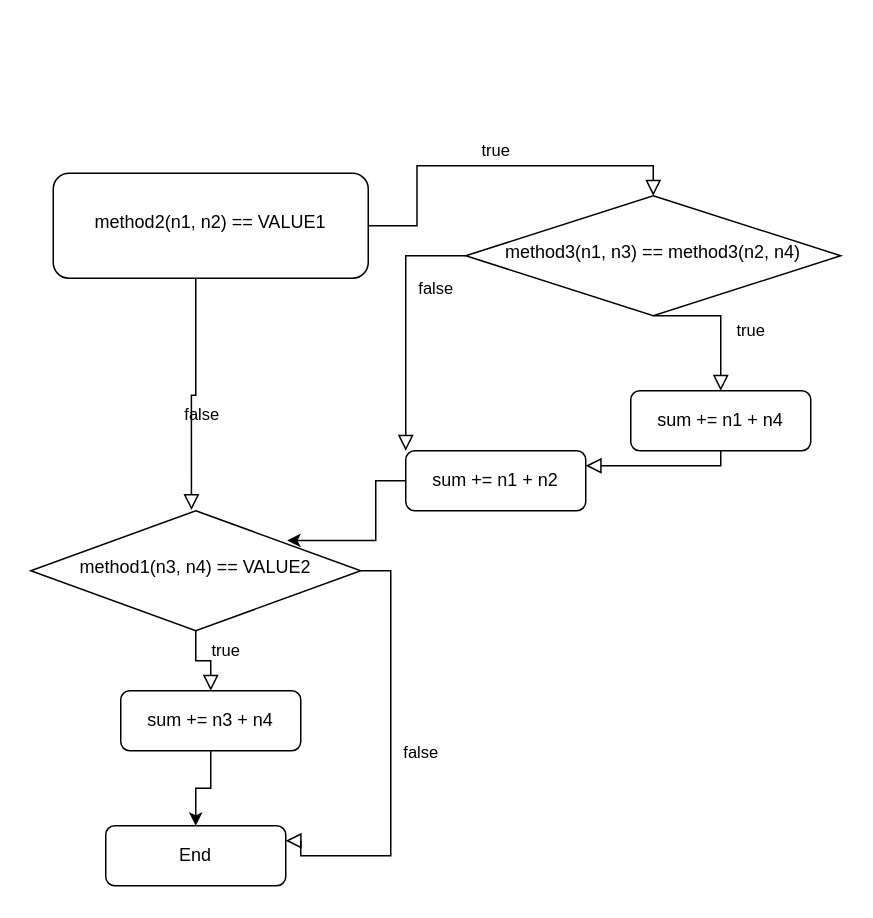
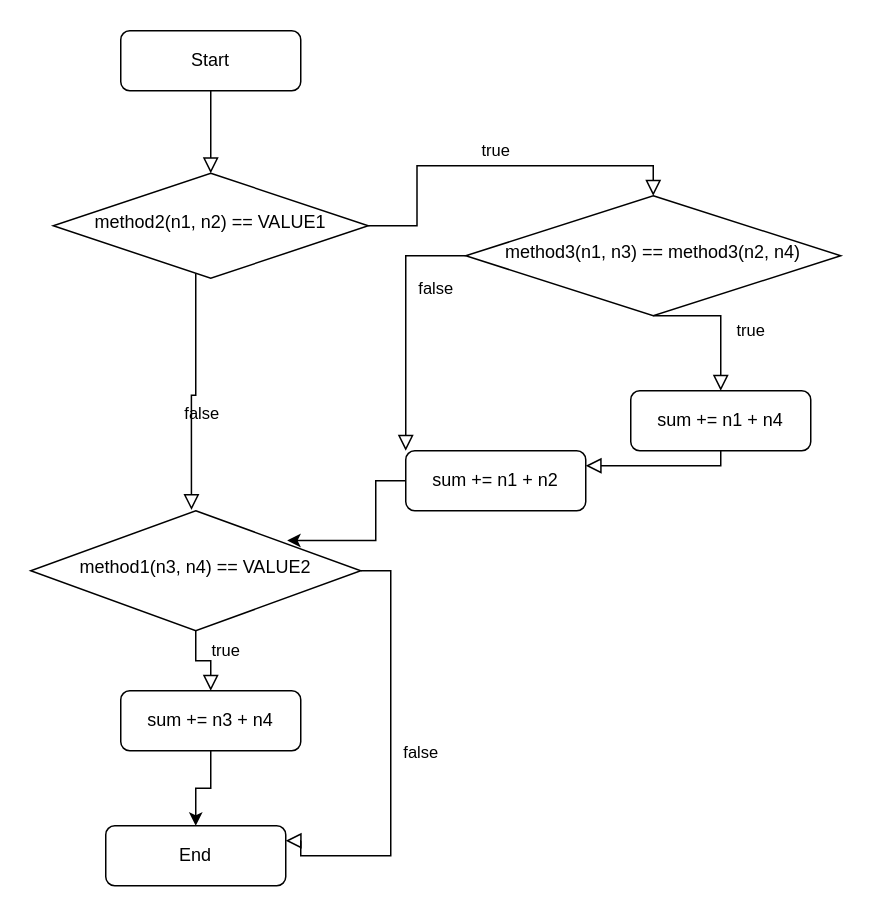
node "Start": added
edge "Start" -> "method2(n1, n2) == VALUE1": added
node "method2(n1, n2) == VALUE1": shape rounded rectangle -> diamond
